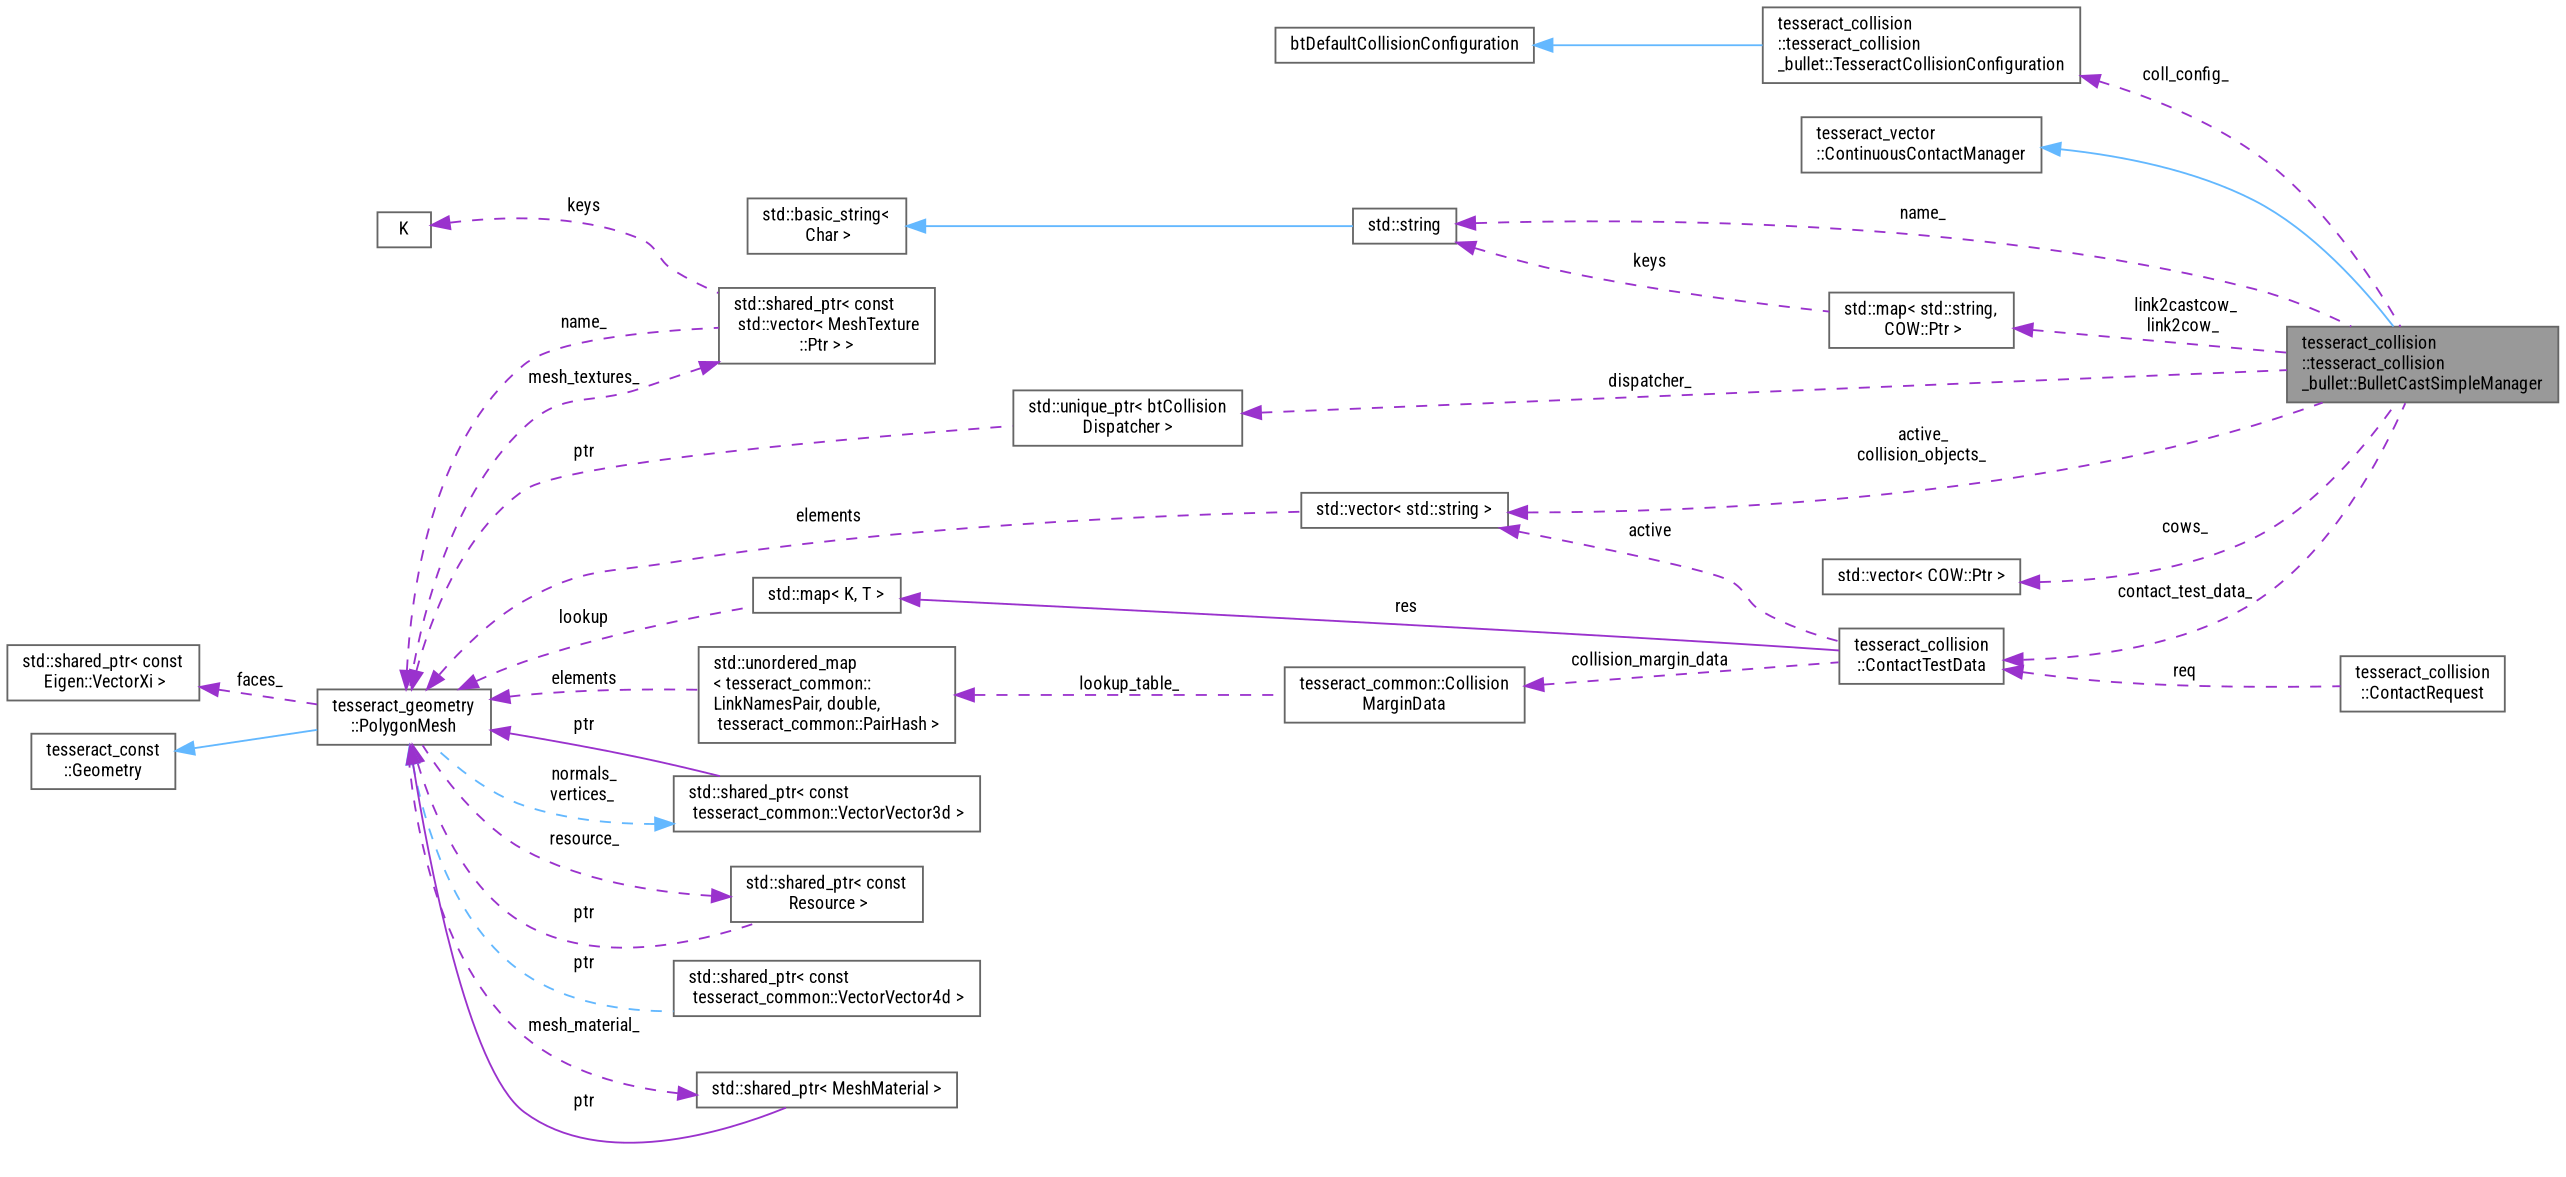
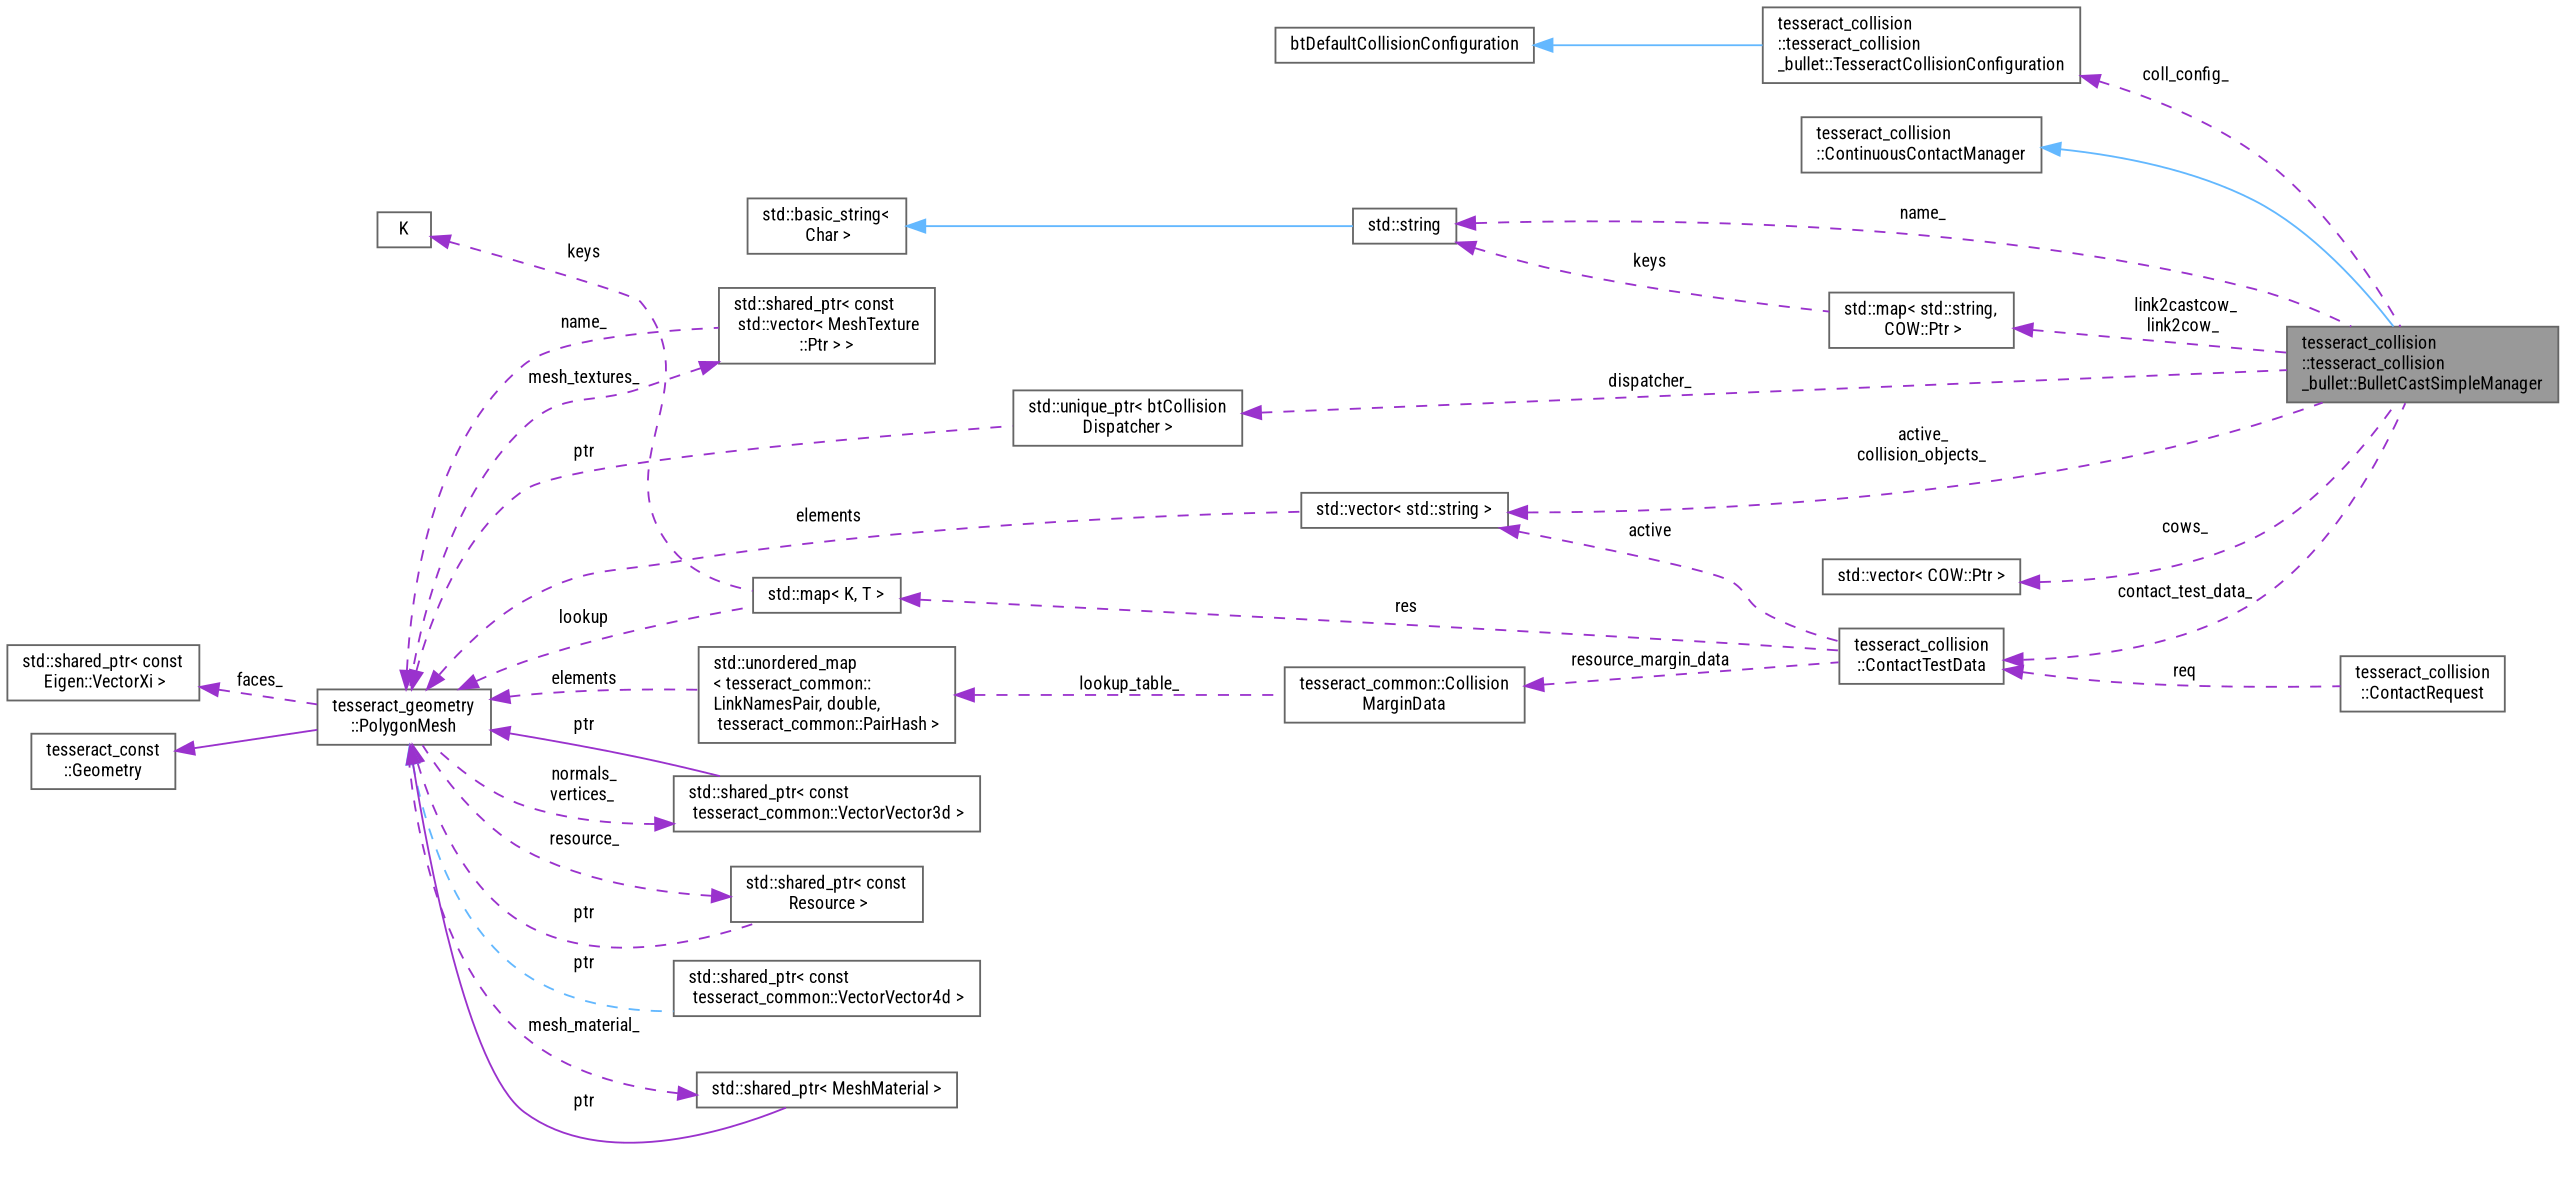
node "tesseract_vector ::ContinuousContactManager": label "tesseract_vector ::ContinuousContactManager" -> "tesseract_collision ::ContinuousContactManager"
edge "std::shared_ptr< const std::vector< MeshTexture ::Ptr > >" -> "K": now "std::map< K, T >" -> "K"
edge "tesseract_collision ::ContactTestData" -> "std::map< K, T >": style solid -> dashed
edge "tesseract_collision ::ContactTestData" -> "tesseract_common::Collision MarginData": label " collision_margin_data" -> " resource_margin_data"
edge "tesseract_geometry ::PolygonMesh" -> "tesseract_const ::Geometry": color steelblue1 -> darkorchid3
edge "tesseract_geometry ::PolygonMesh" -> "std::shared_ptr< const tesseract_common::VectorVector3d >": color steelblue1 -> darkorchid3
